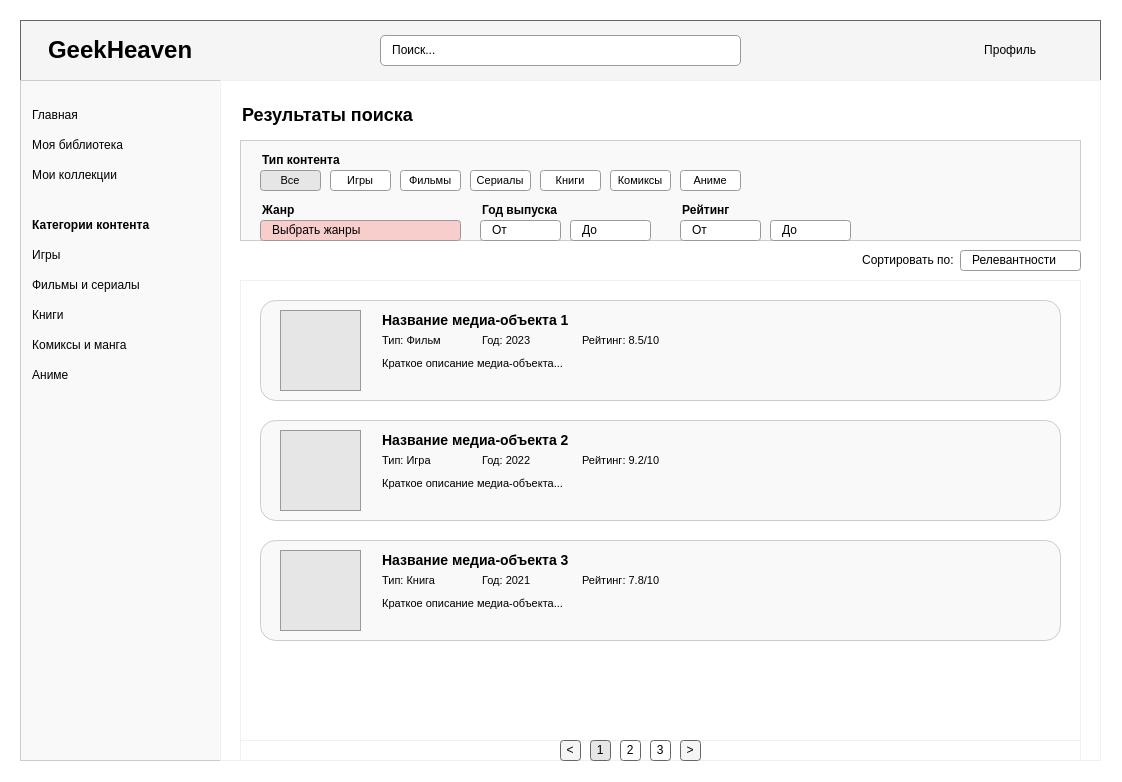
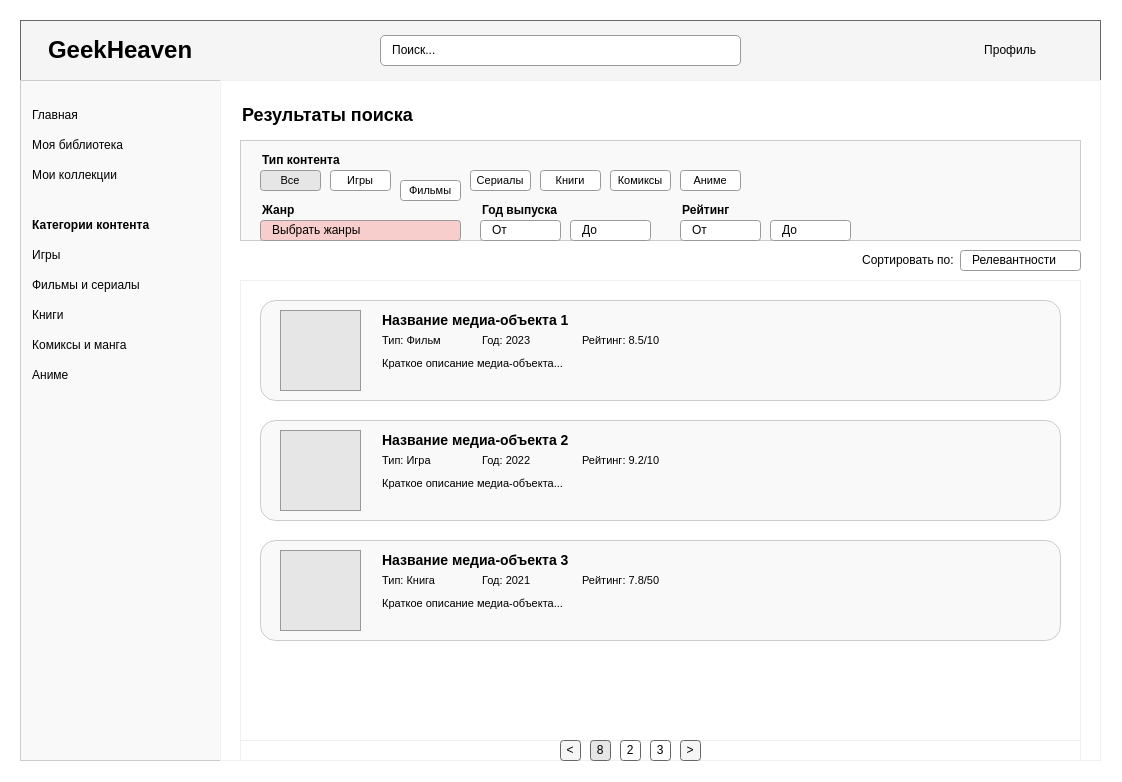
node "Фильмы": moved (431, 181) -> (431, 191)
node "Рейтинг: 7.8/10": label "Рейтинг: 7.8/10" -> "Рейтинг: 7.8/50"
node "1": label "1" -> "8"
